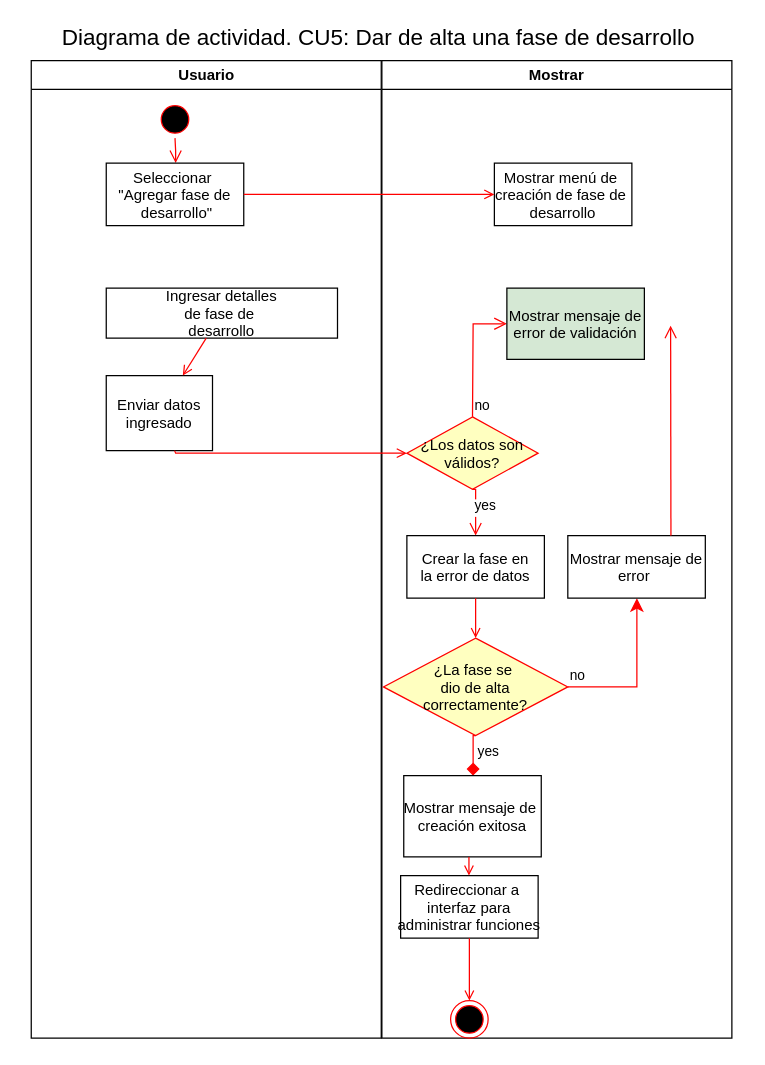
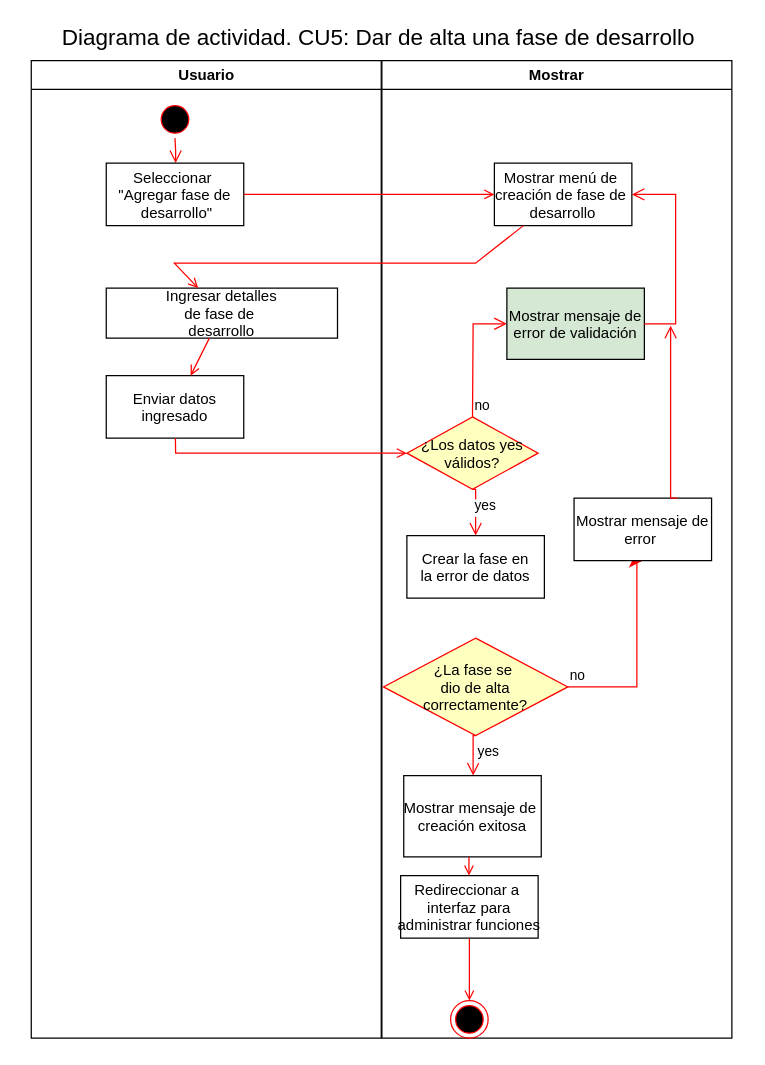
edge "Mostrar mensaje de error de validación" -> "Mostrar menú de creación de fase de desarrollo": added
edge "Mostrar menú de creación de fase de desarrollo" -> "Ingresar detalles de fase de desarrollo": added
node "Enviar datos ingresado": size 106x75 -> 138x63
node "¿Los datos son válidos?": label "¿Los datos son válidos?" -> "¿Los datos yes válidos?"
node "Mostrar mensaje de error": moved (637, 567) -> (643, 529)
edge "Crear la fase en la error de datos" -> "¿La fase se dio de alta correctamente?": removed
edge "¿La fase se dio de alta correctamente?" -> "Mostrar mensaje de creación exitosa": arrowhead diamond -> open
